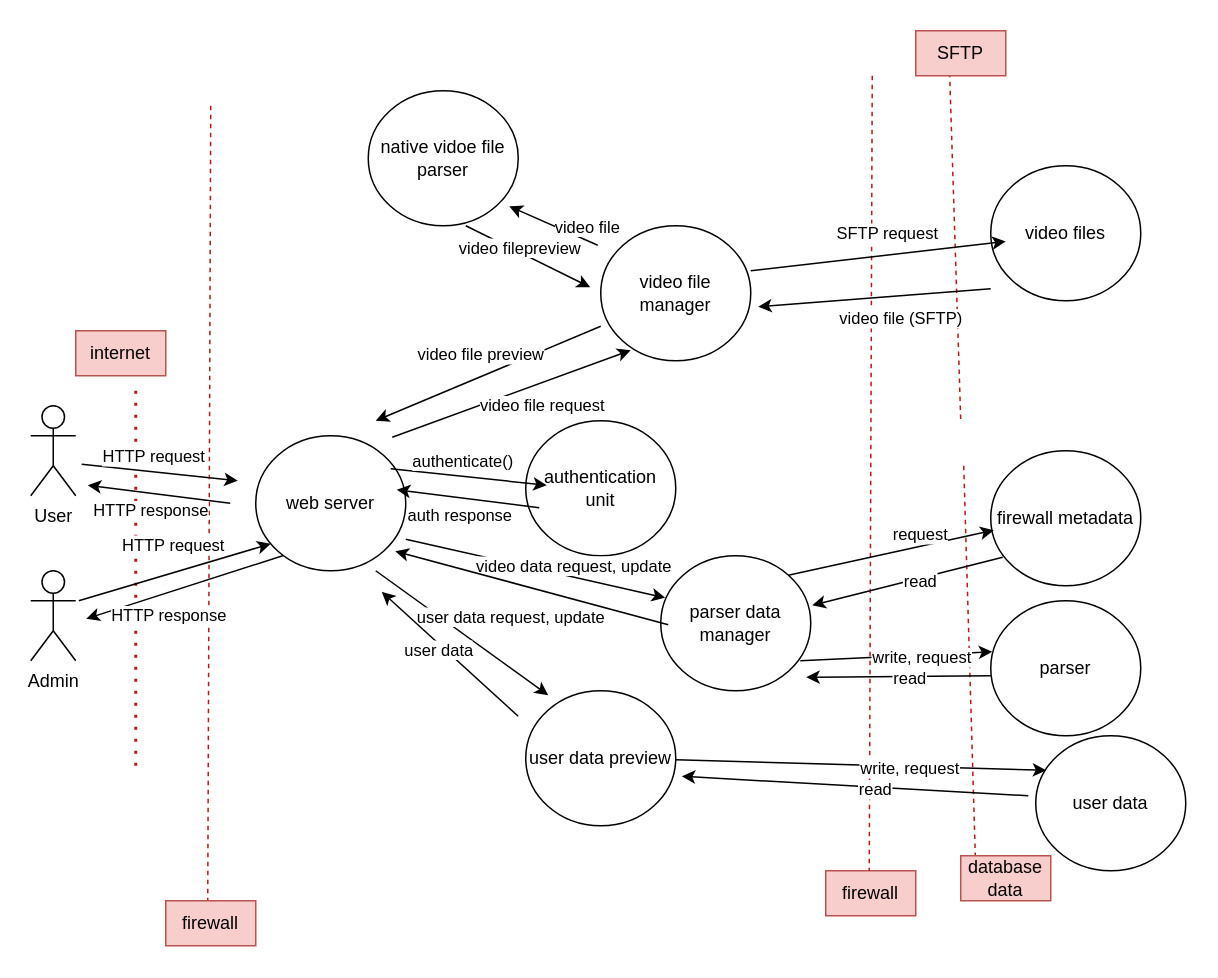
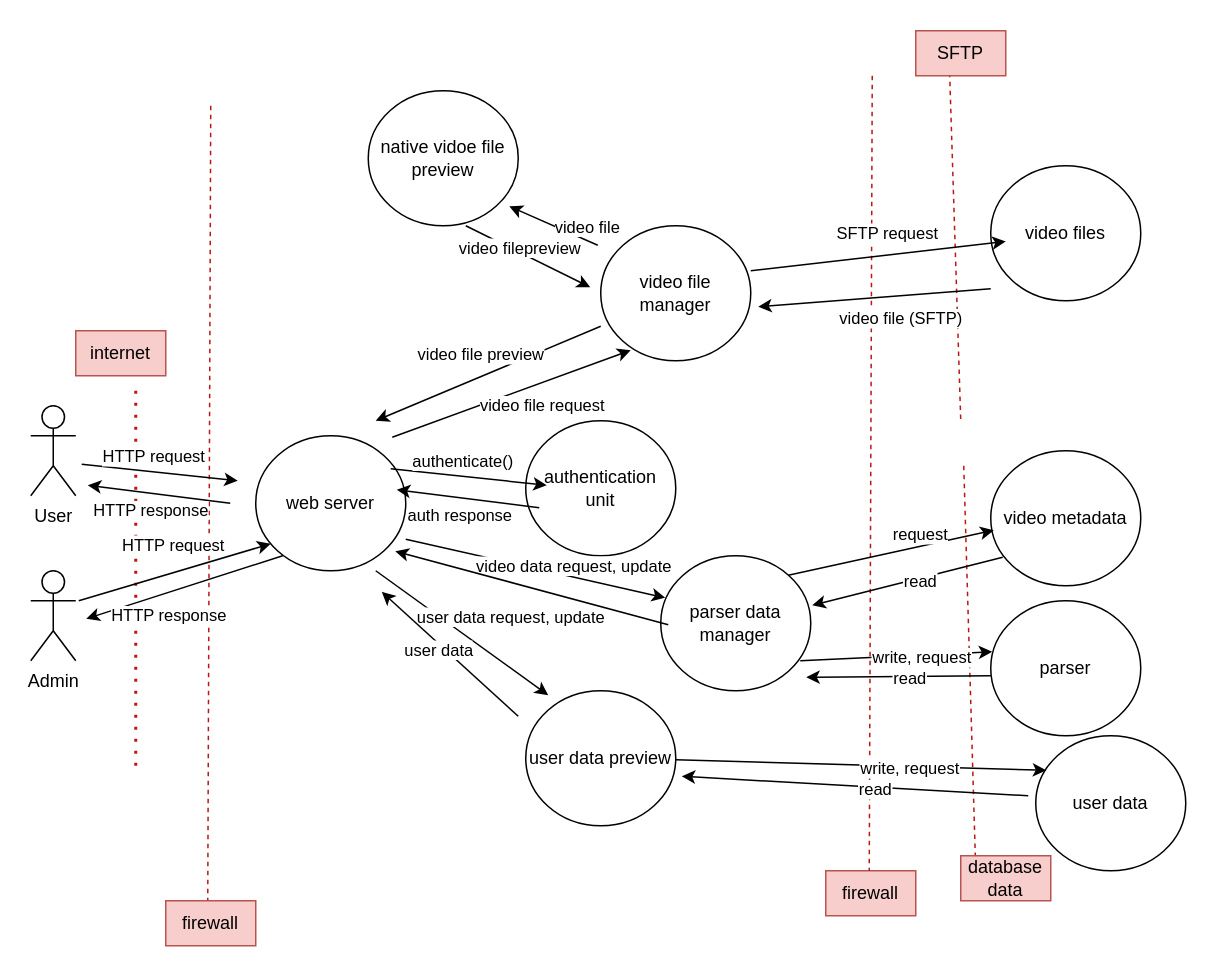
node "native vidoe file parser": label "native vidoe file parser" -> "native vidoe file preview"
node "firewall metadata": label "firewall metadata" -> "video metadata"
